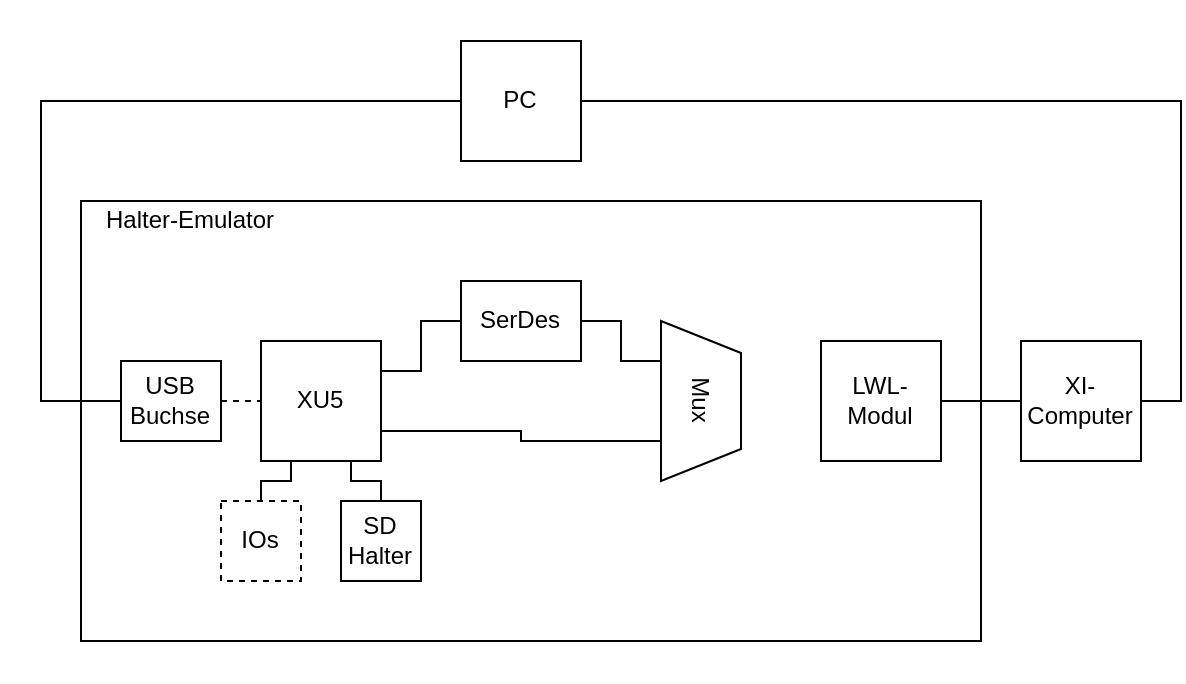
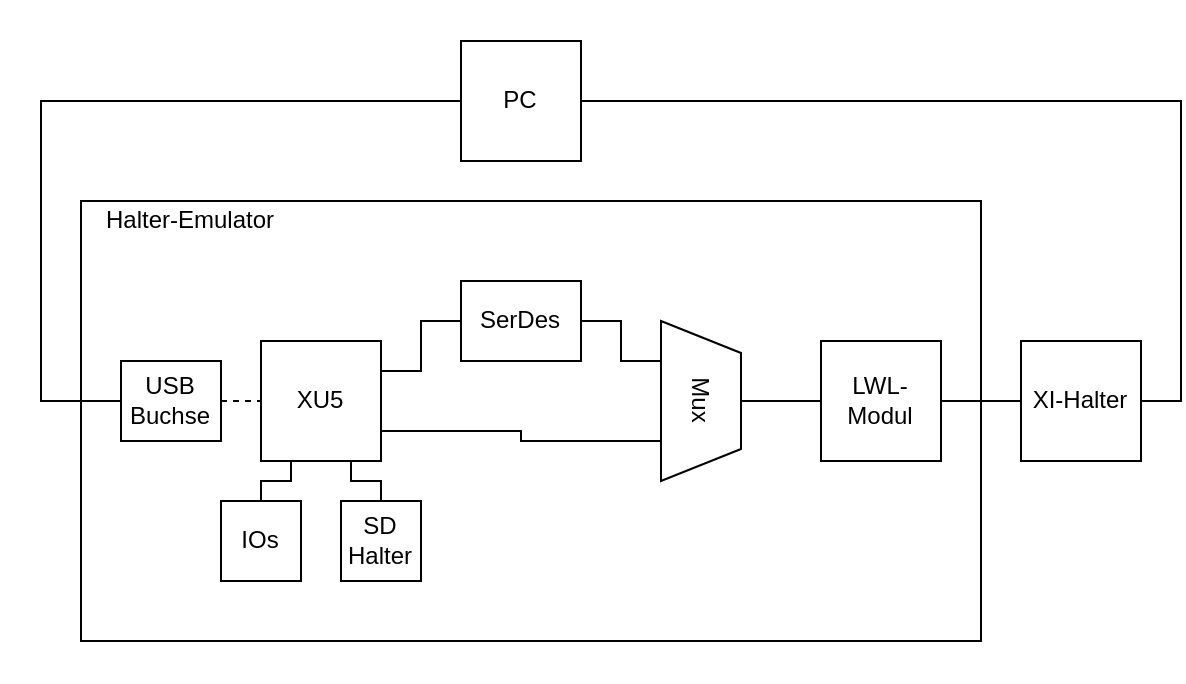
edge "Mux" -- "LWL-Modul": added
node "XI-Computer": label "XI-Computer" -> "XI-Halter"
node "IOs": style dashed -> solid
